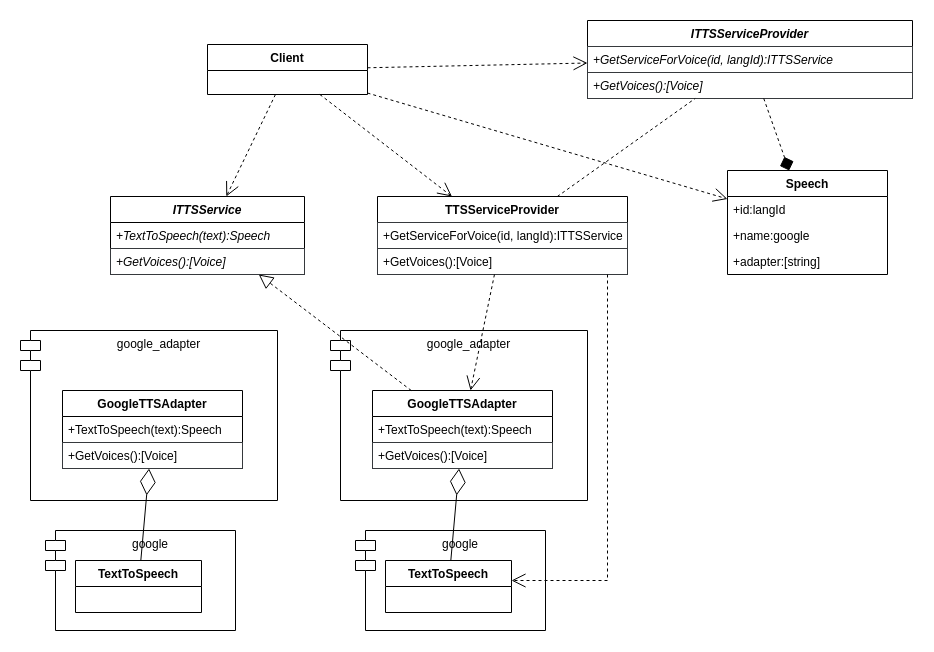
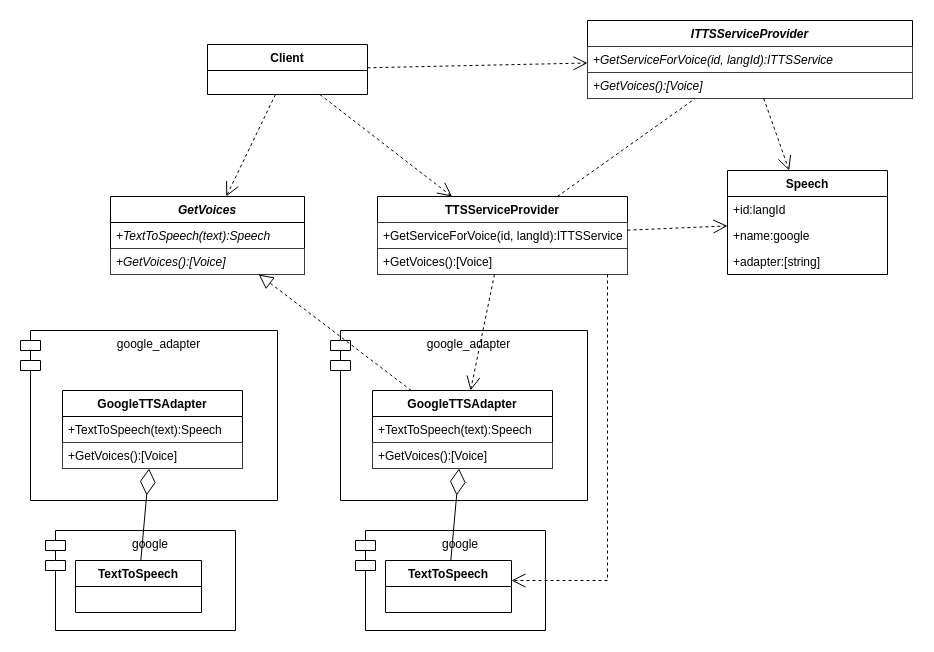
edge "Client" -> "Speech": removed
edge "ITTSServiceProvider" -> "Speech": arrowhead diamond -> open
node "ITTSService": label "ITTSService" -> "GetVoices"
edge "TTSServiceProvider" -> "Speech": added
